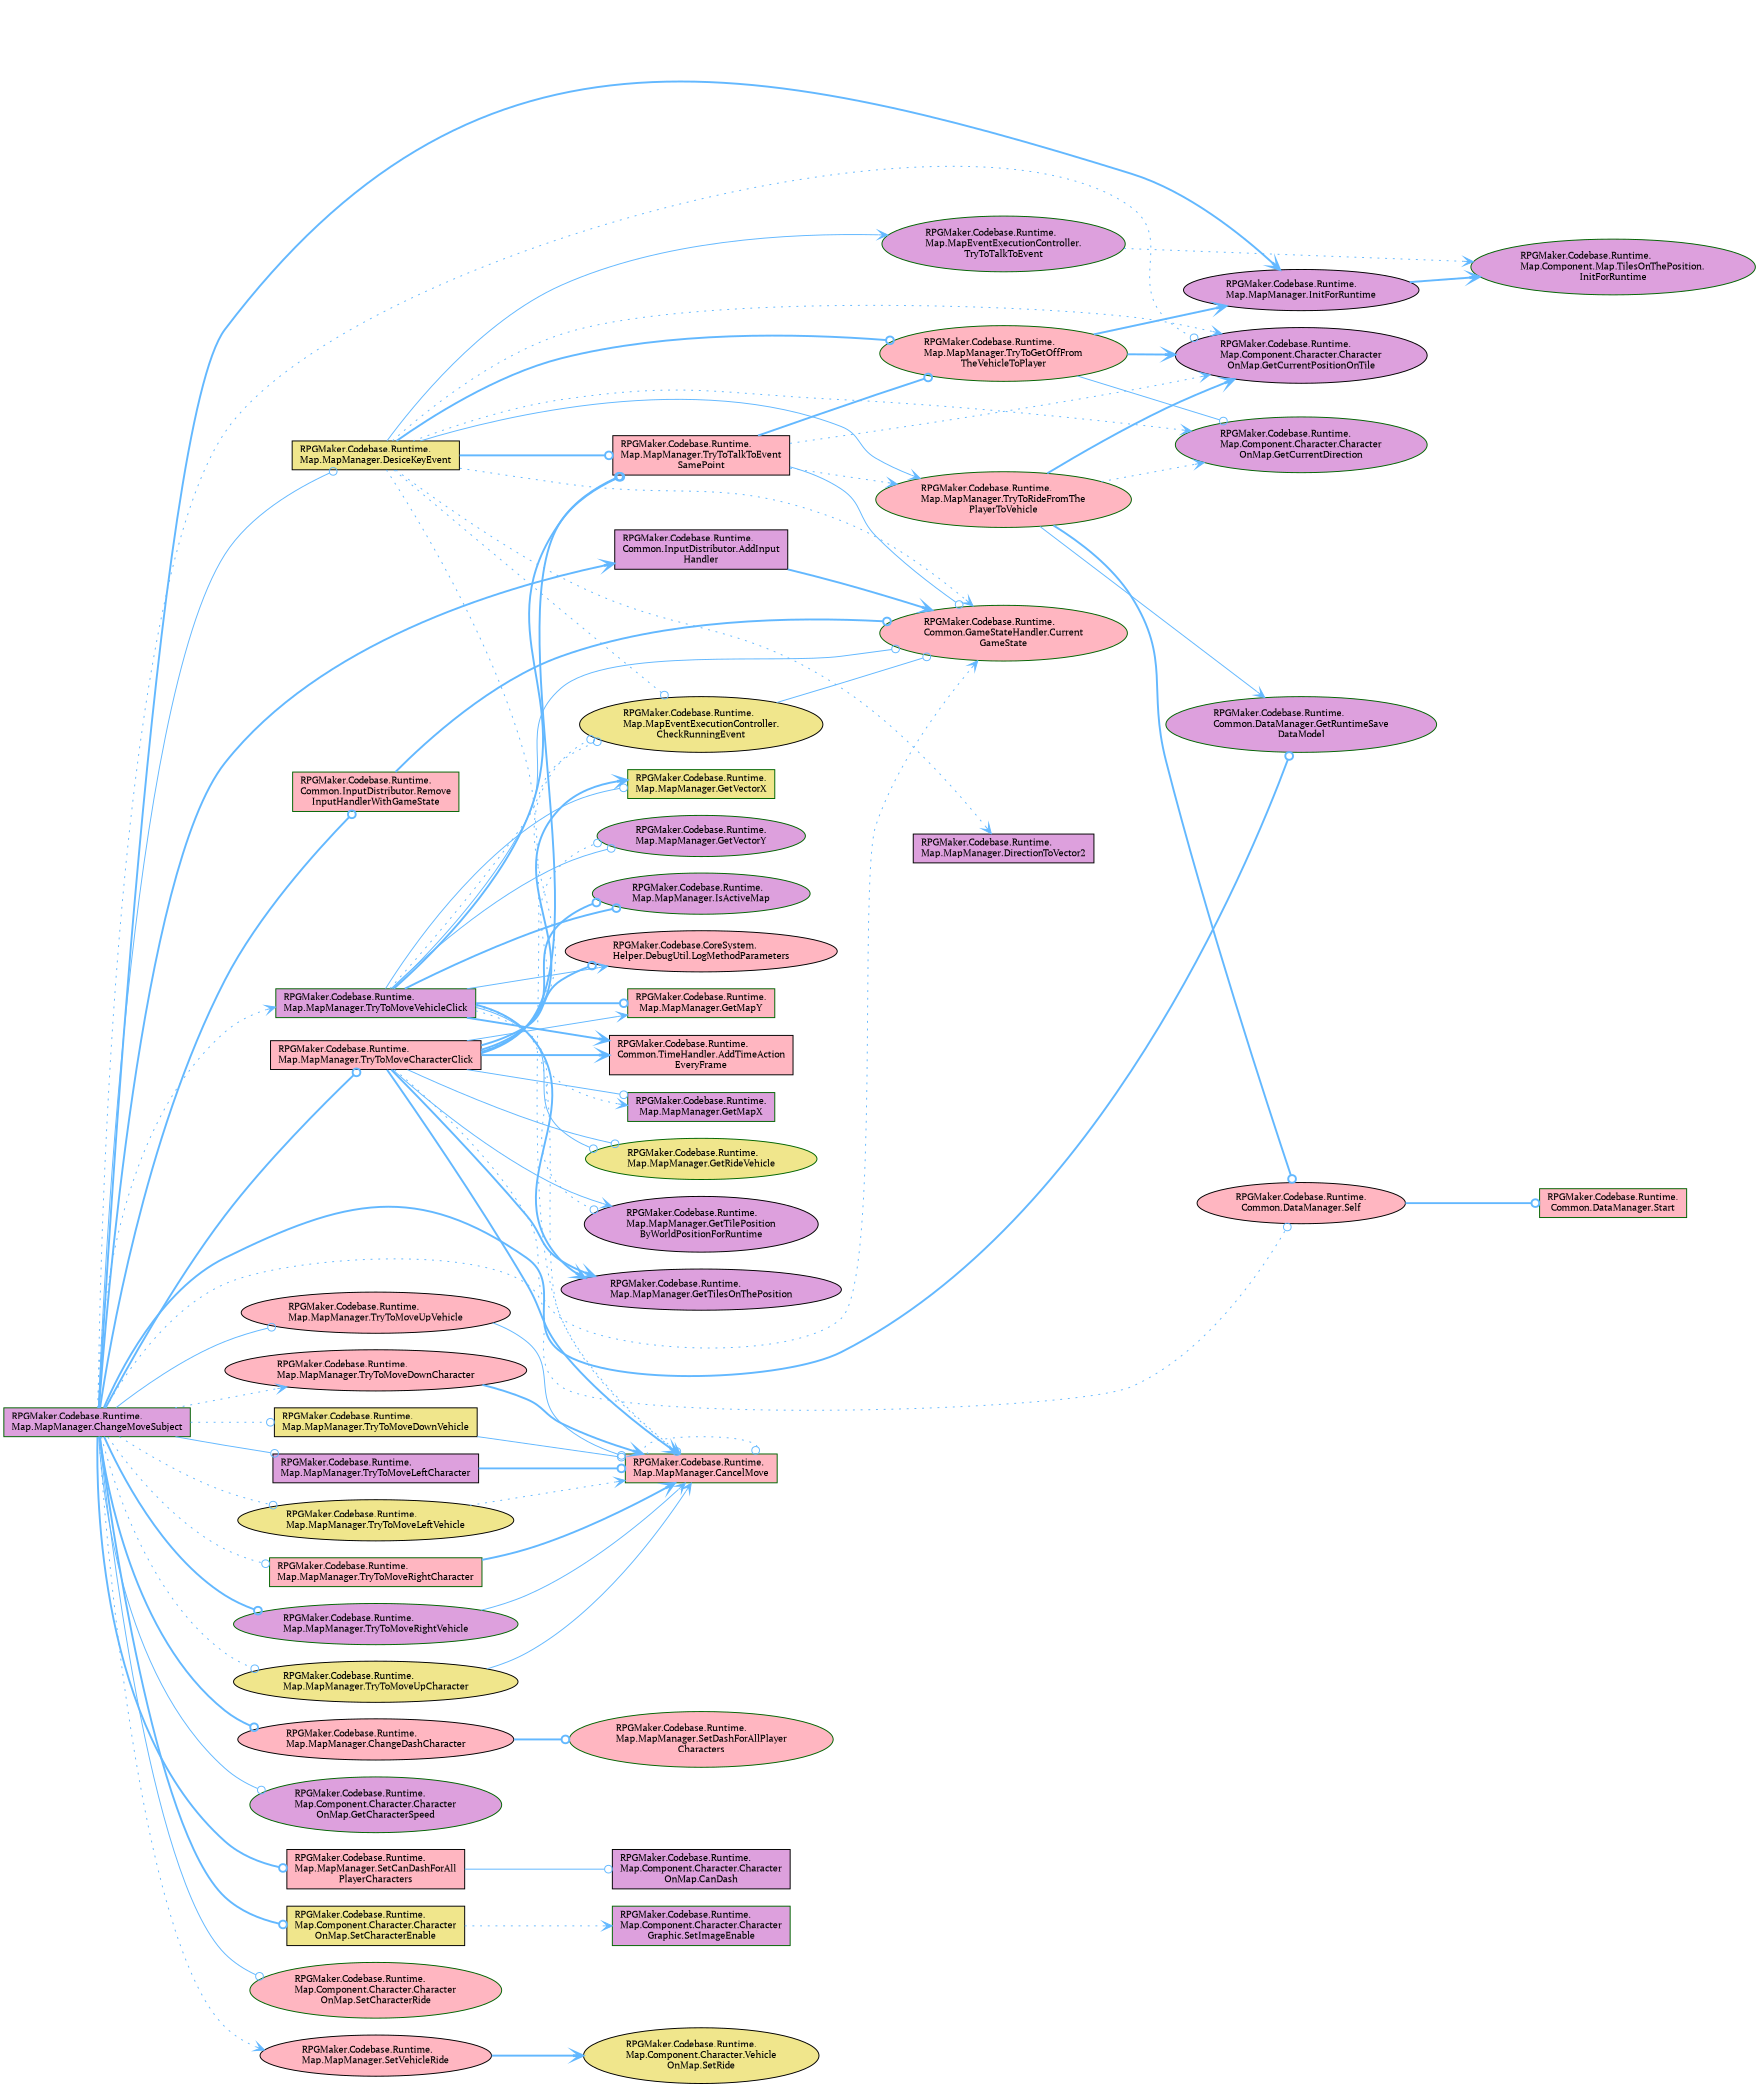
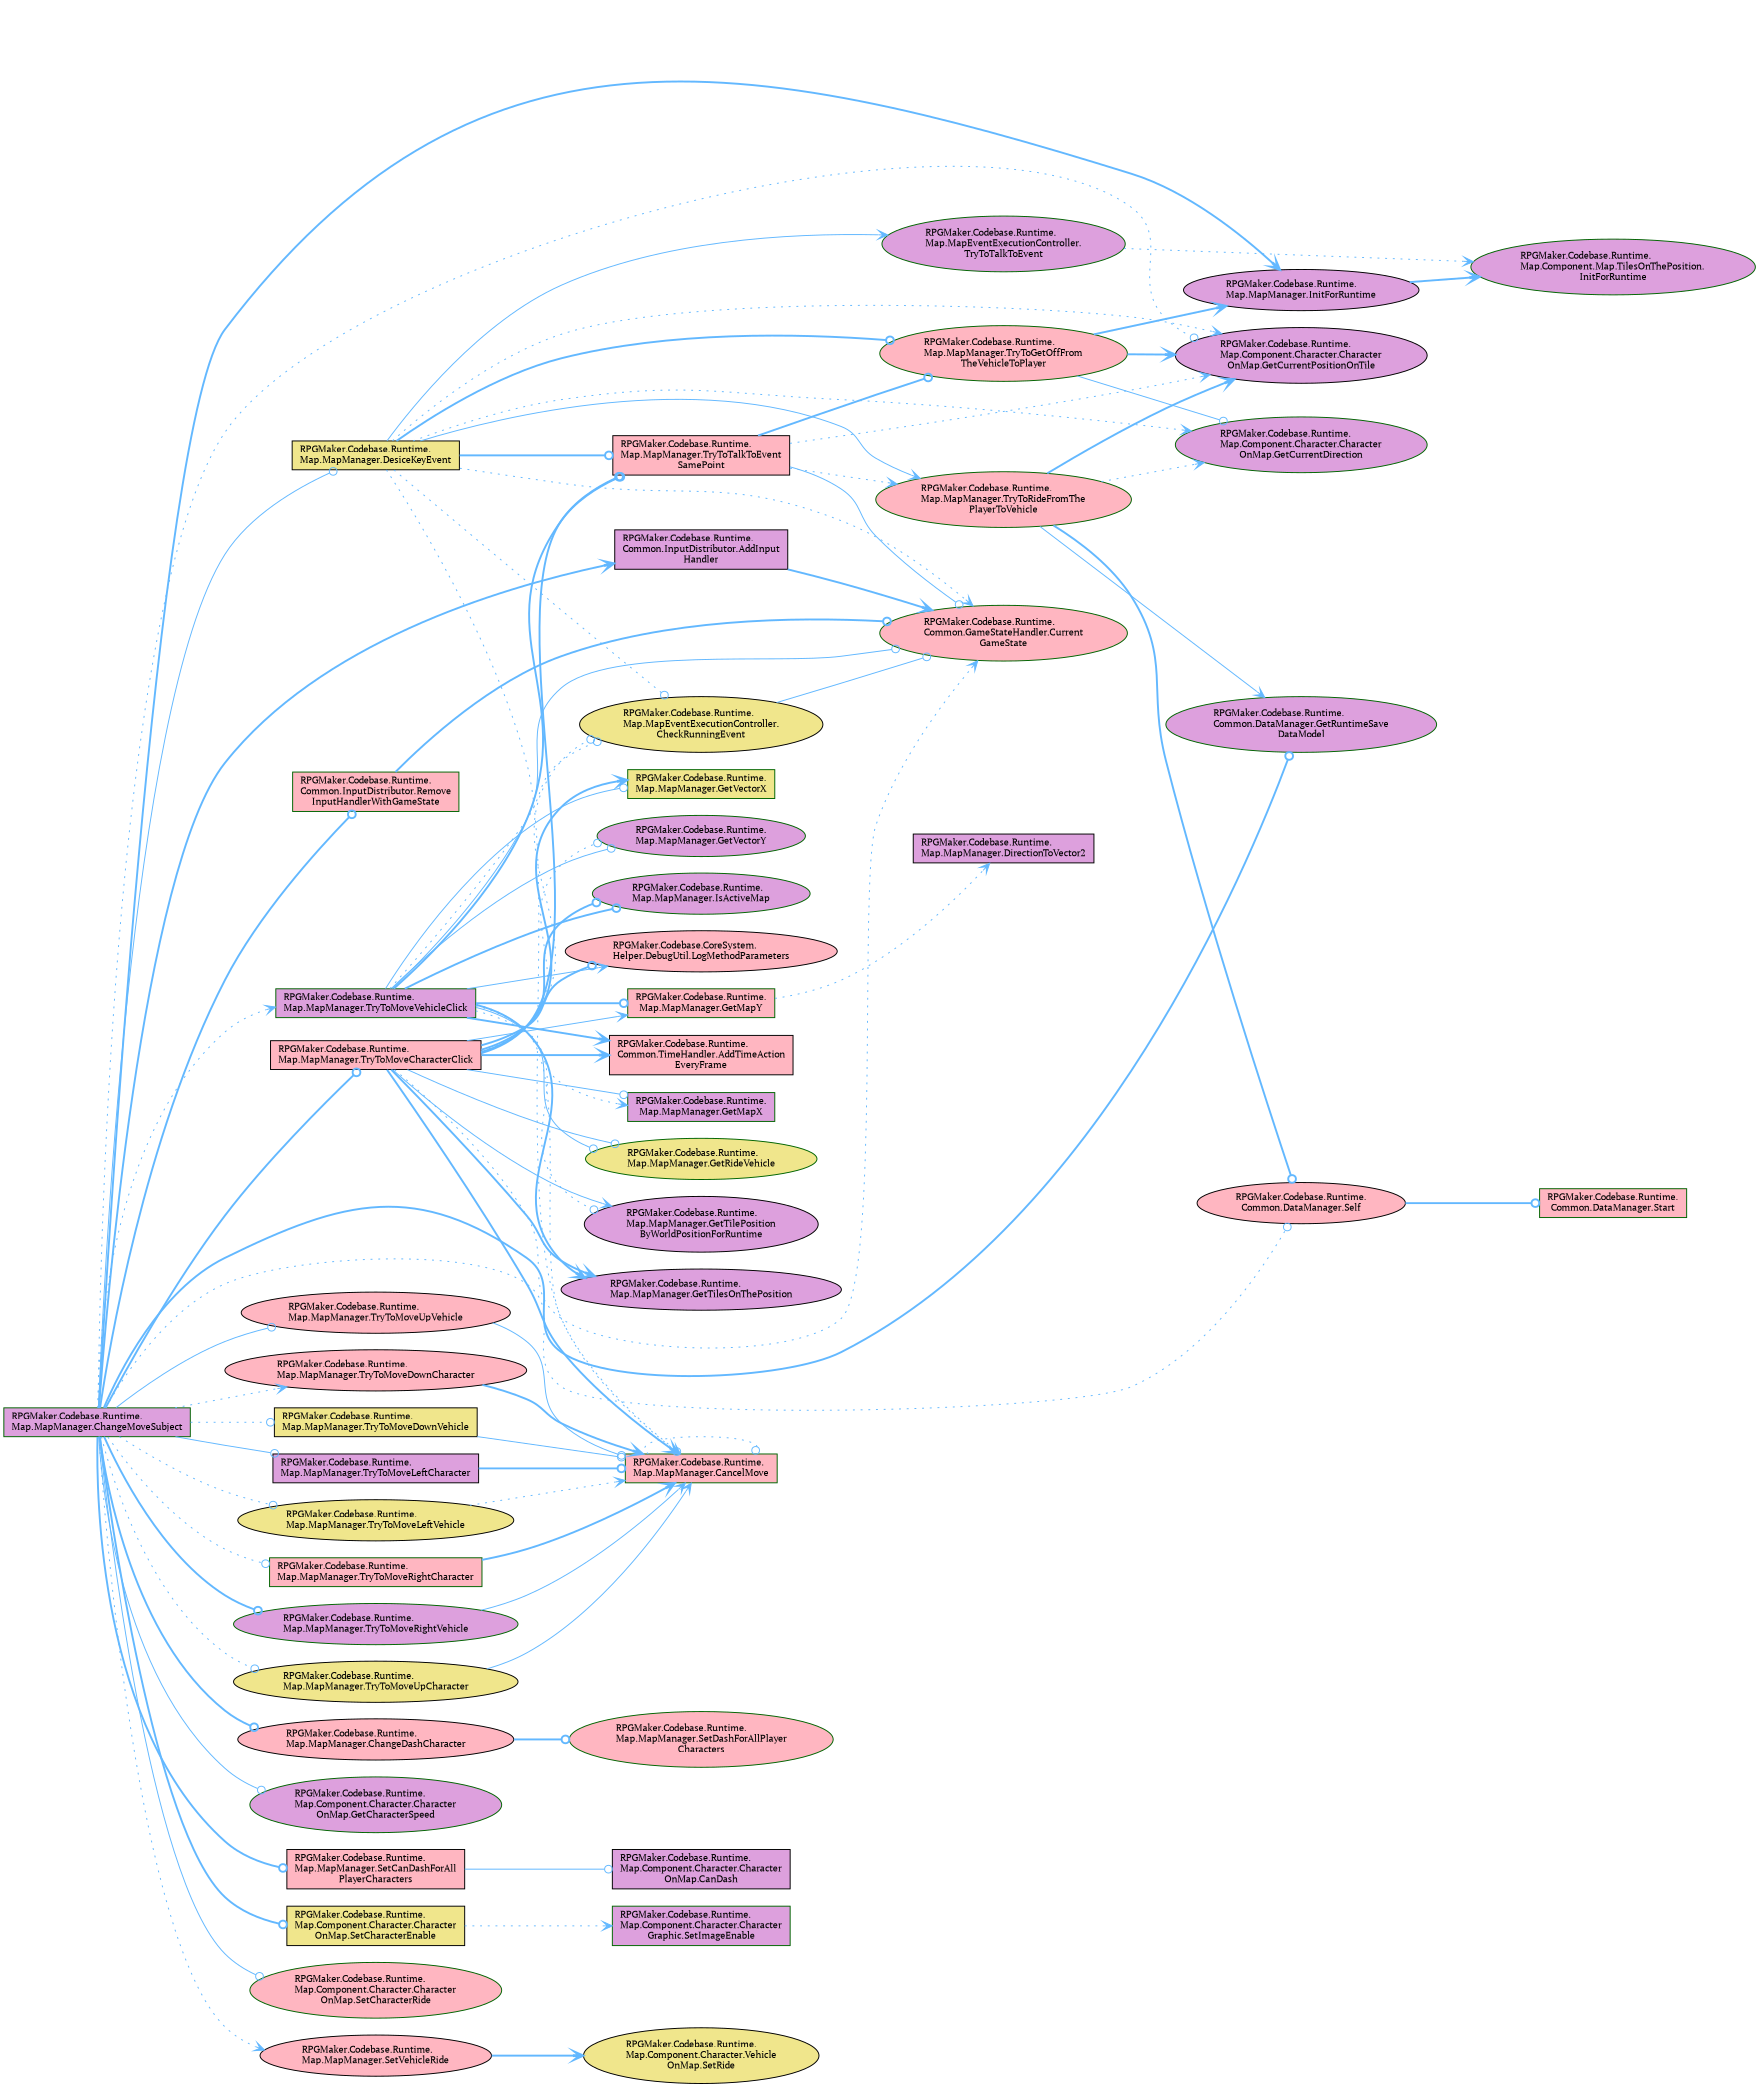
edge "RPGMaker.Codebase.Runtime. Map.MapManager.DesiceKeyEvent" -> "RPGMaker.Codebase.Runtime. Map.MapManager.DirectionToVector2": now "RPGMaker.Codebase.Runtime. Map.MapManager.GetMapY" -> "RPGMaker.Codebase.Runtime. Map.MapManager.DirectionToVector2"
